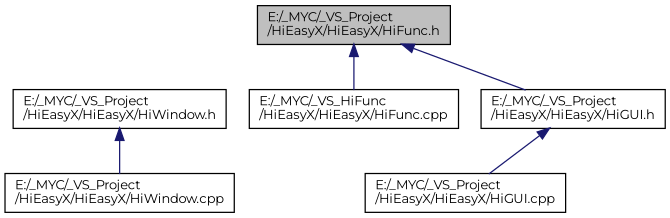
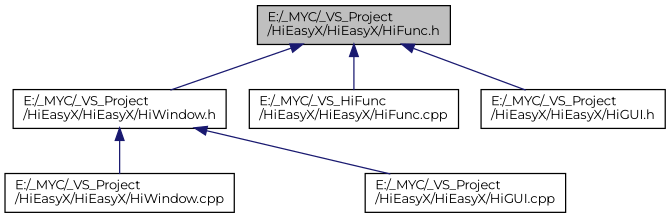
edge "E:/_MYC/_VS_Project /HiEasyX/HiEasyX/HiWindow.h" -> "E:/_MYC/_VS_Project /HiEasyX/HiEasyX/HiFunc.h": added
edge "E:/_MYC/_VS_Project /HiEasyX/HiEasyX/HiGUI.cpp" -> "E:/_MYC/_VS_Project /HiEasyX/HiEasyX/HiGUI.h": now "E:/_MYC/_VS_Project /HiEasyX/HiEasyX/HiGUI.cpp" -> "E:/_MYC/_VS_Project /HiEasyX/HiEasyX/HiWindow.h"
